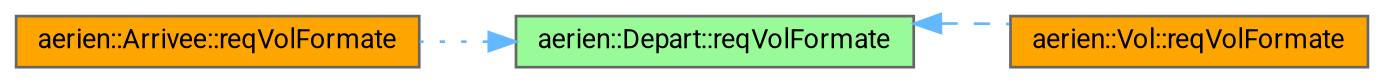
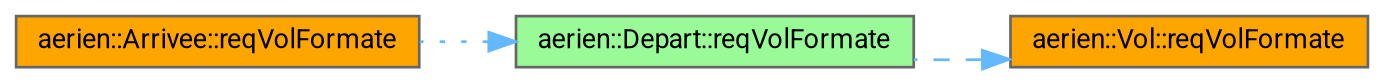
edge "aerien::Vol::reqVolFormate" -> "aerien::Depart::reqVolFormate": reversed
